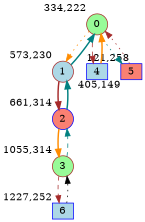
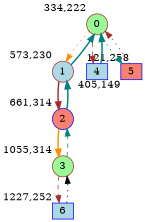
edge "4 121,258" -> "0 334,222": color darkorange -> teal
